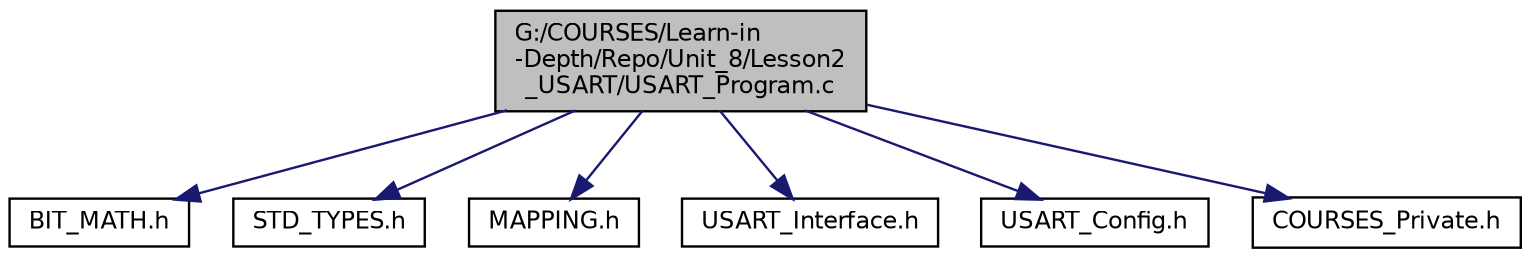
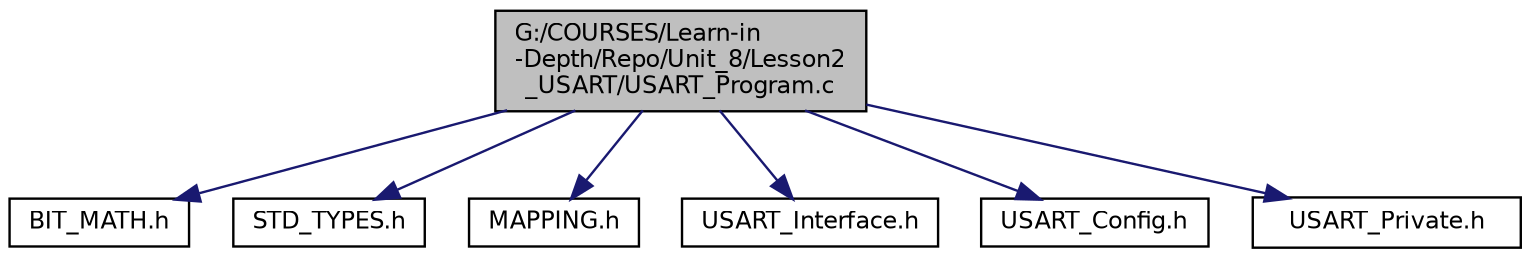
node "COURSES_Private.h": label "COURSES_Private.h" -> "USART_Private.h"
